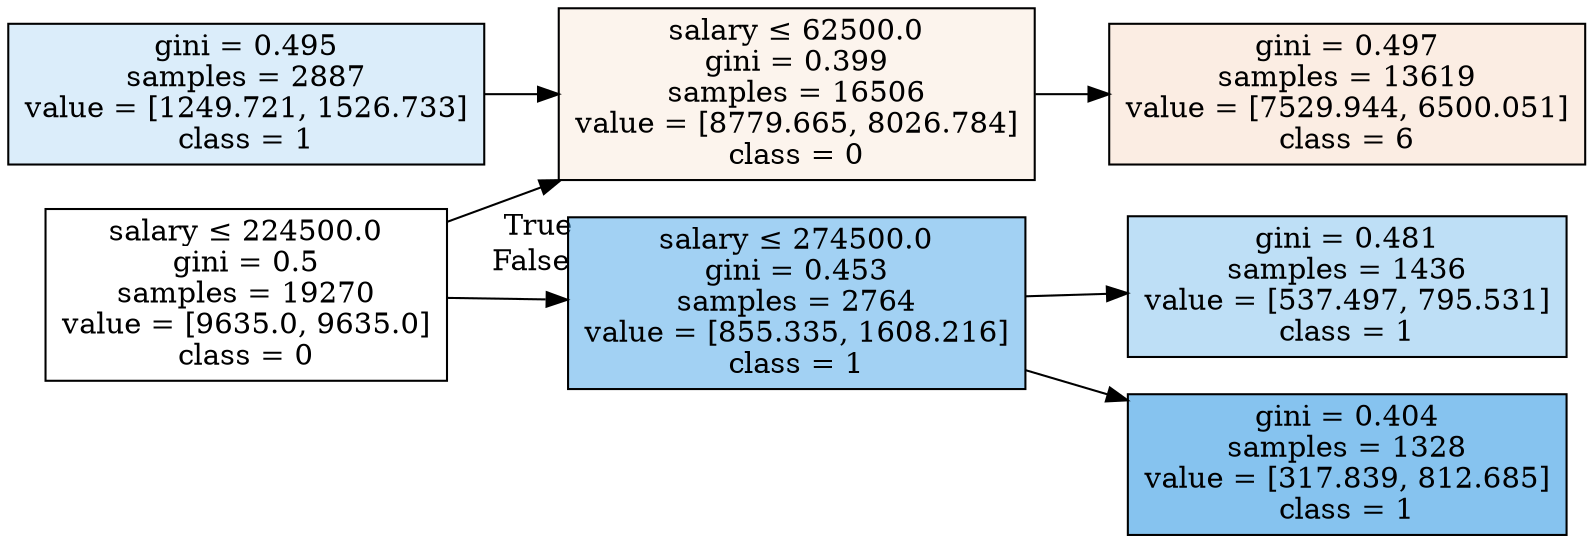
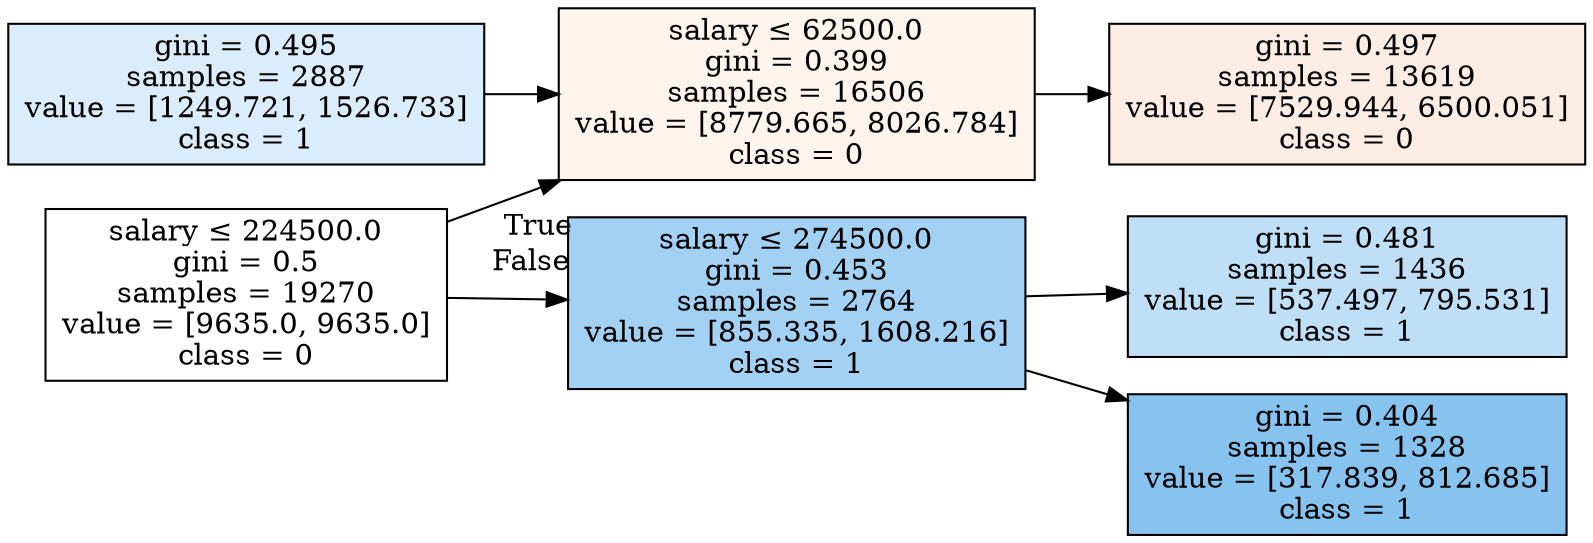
node "gini = 0.497": text "class = 6" -> "class = 0"
